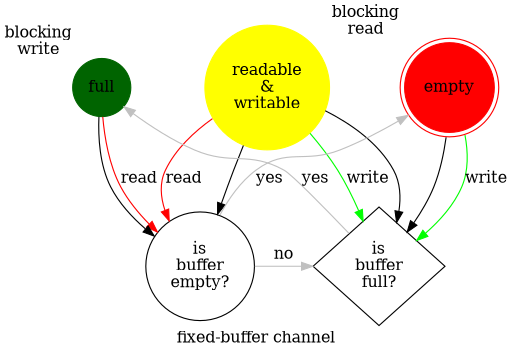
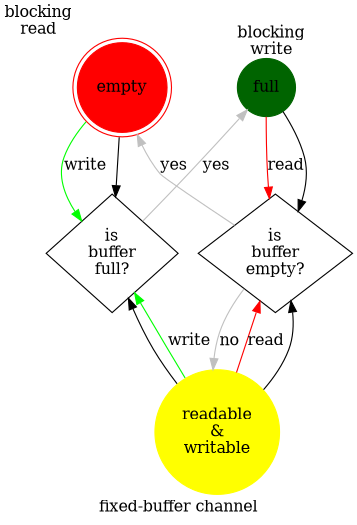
node "is buffer empty?": shape circle -> diamond
edge "is buffer empty?" -> "is buffer full?": now "is buffer empty?" -> "readable & writable"
